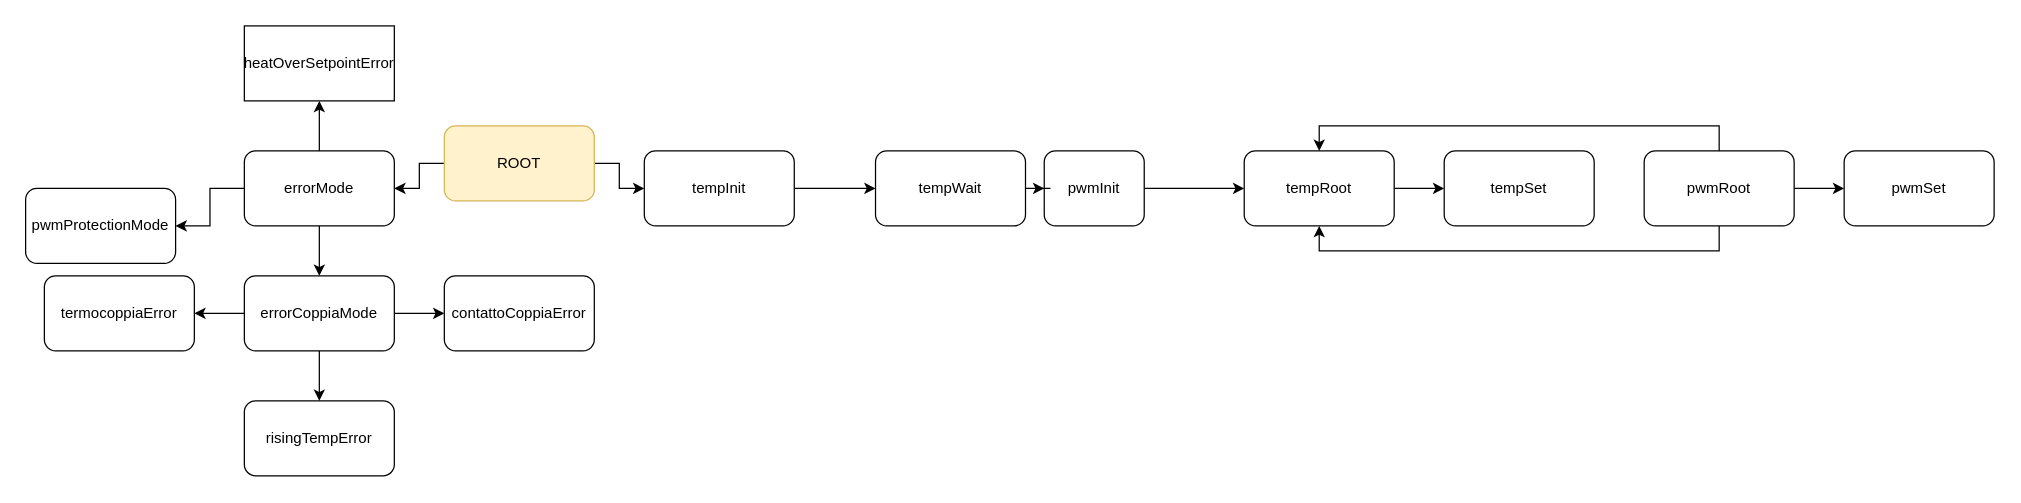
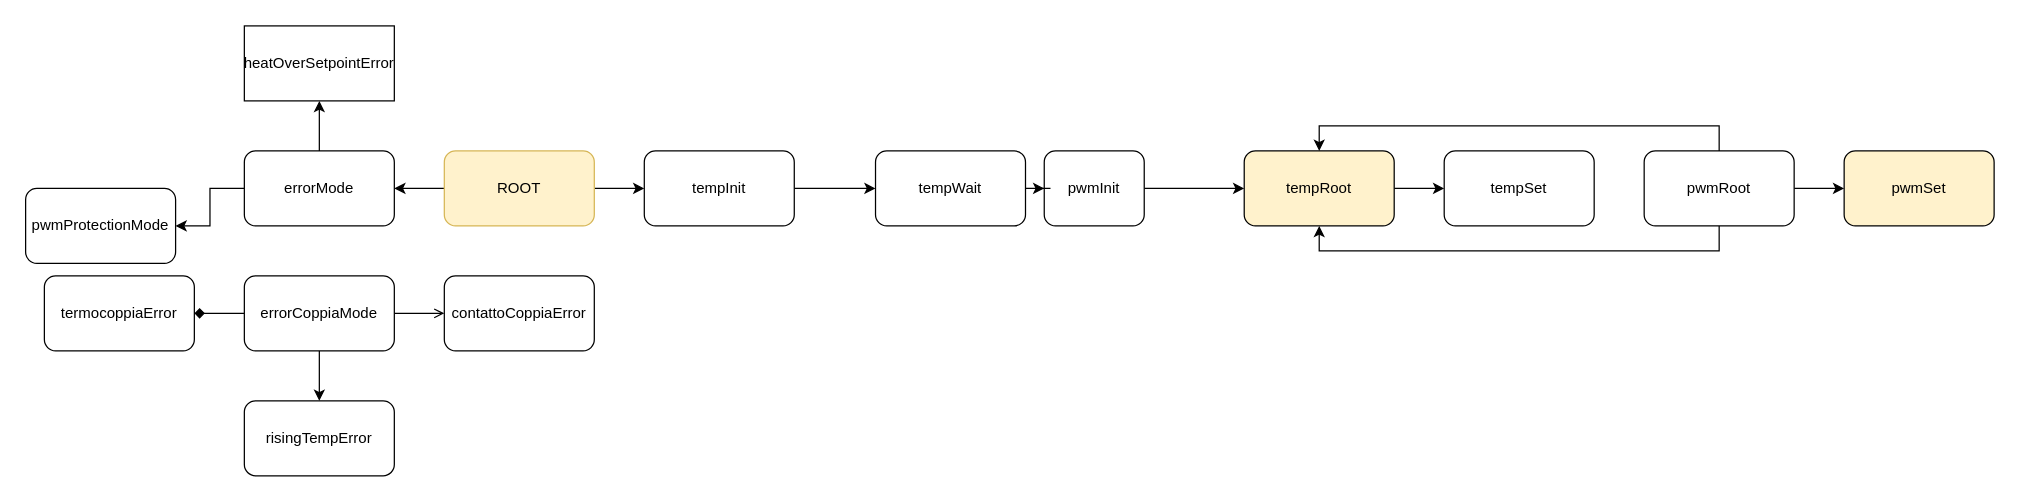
node "ROOT": moved (519, 163) -> (519, 188)
node "tempRoot": fillcolor #ffffff -> #fff2cc
node "pwmSet": fillcolor #ffffff -> #fff2cc
edge "errorMode" -> "errorCoppiaMode": removed
edge "errorCoppiaMode" -> "termocoppiaError": arrowhead classic -> diamond
edge "errorCoppiaMode" -> "contattoCoppiaError": arrowhead classic -> open
